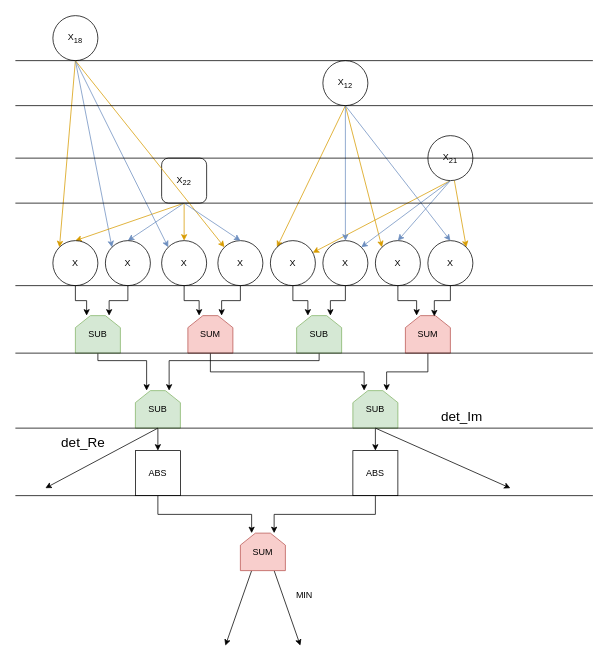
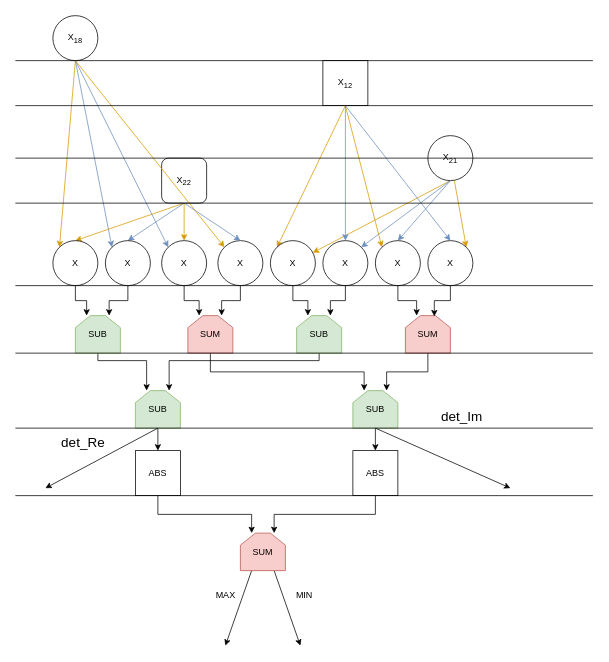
node "X12": shape ellipse -> rectangle
node "MAX": added
